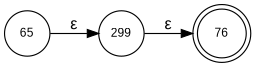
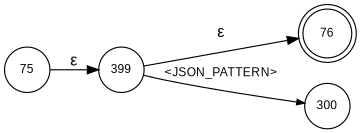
node "65": label "65" -> "75"
node "299": label "299" -> "399"
node "300": added
